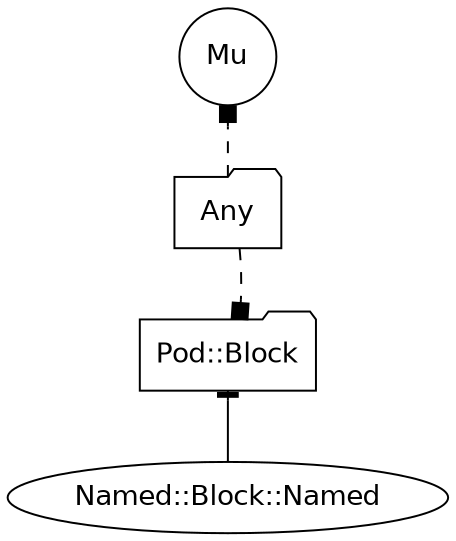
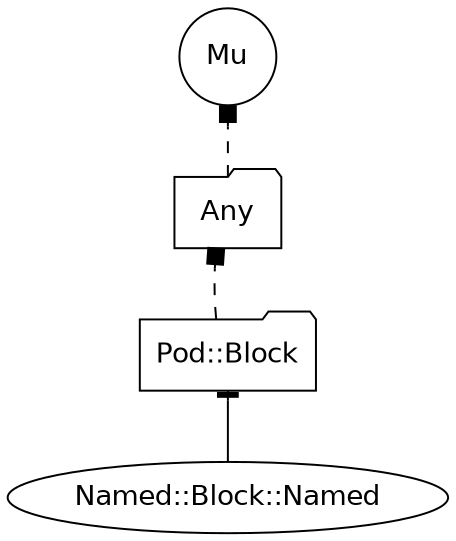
edge "Any" -> "Pod::Block": reversed
